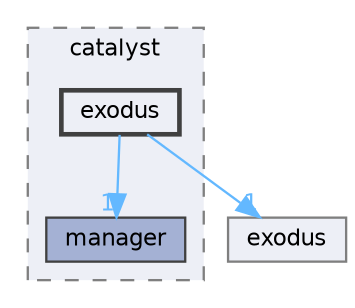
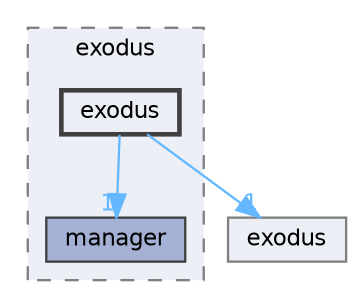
cluster "catalyst": label "catalyst" -> "exodus"
